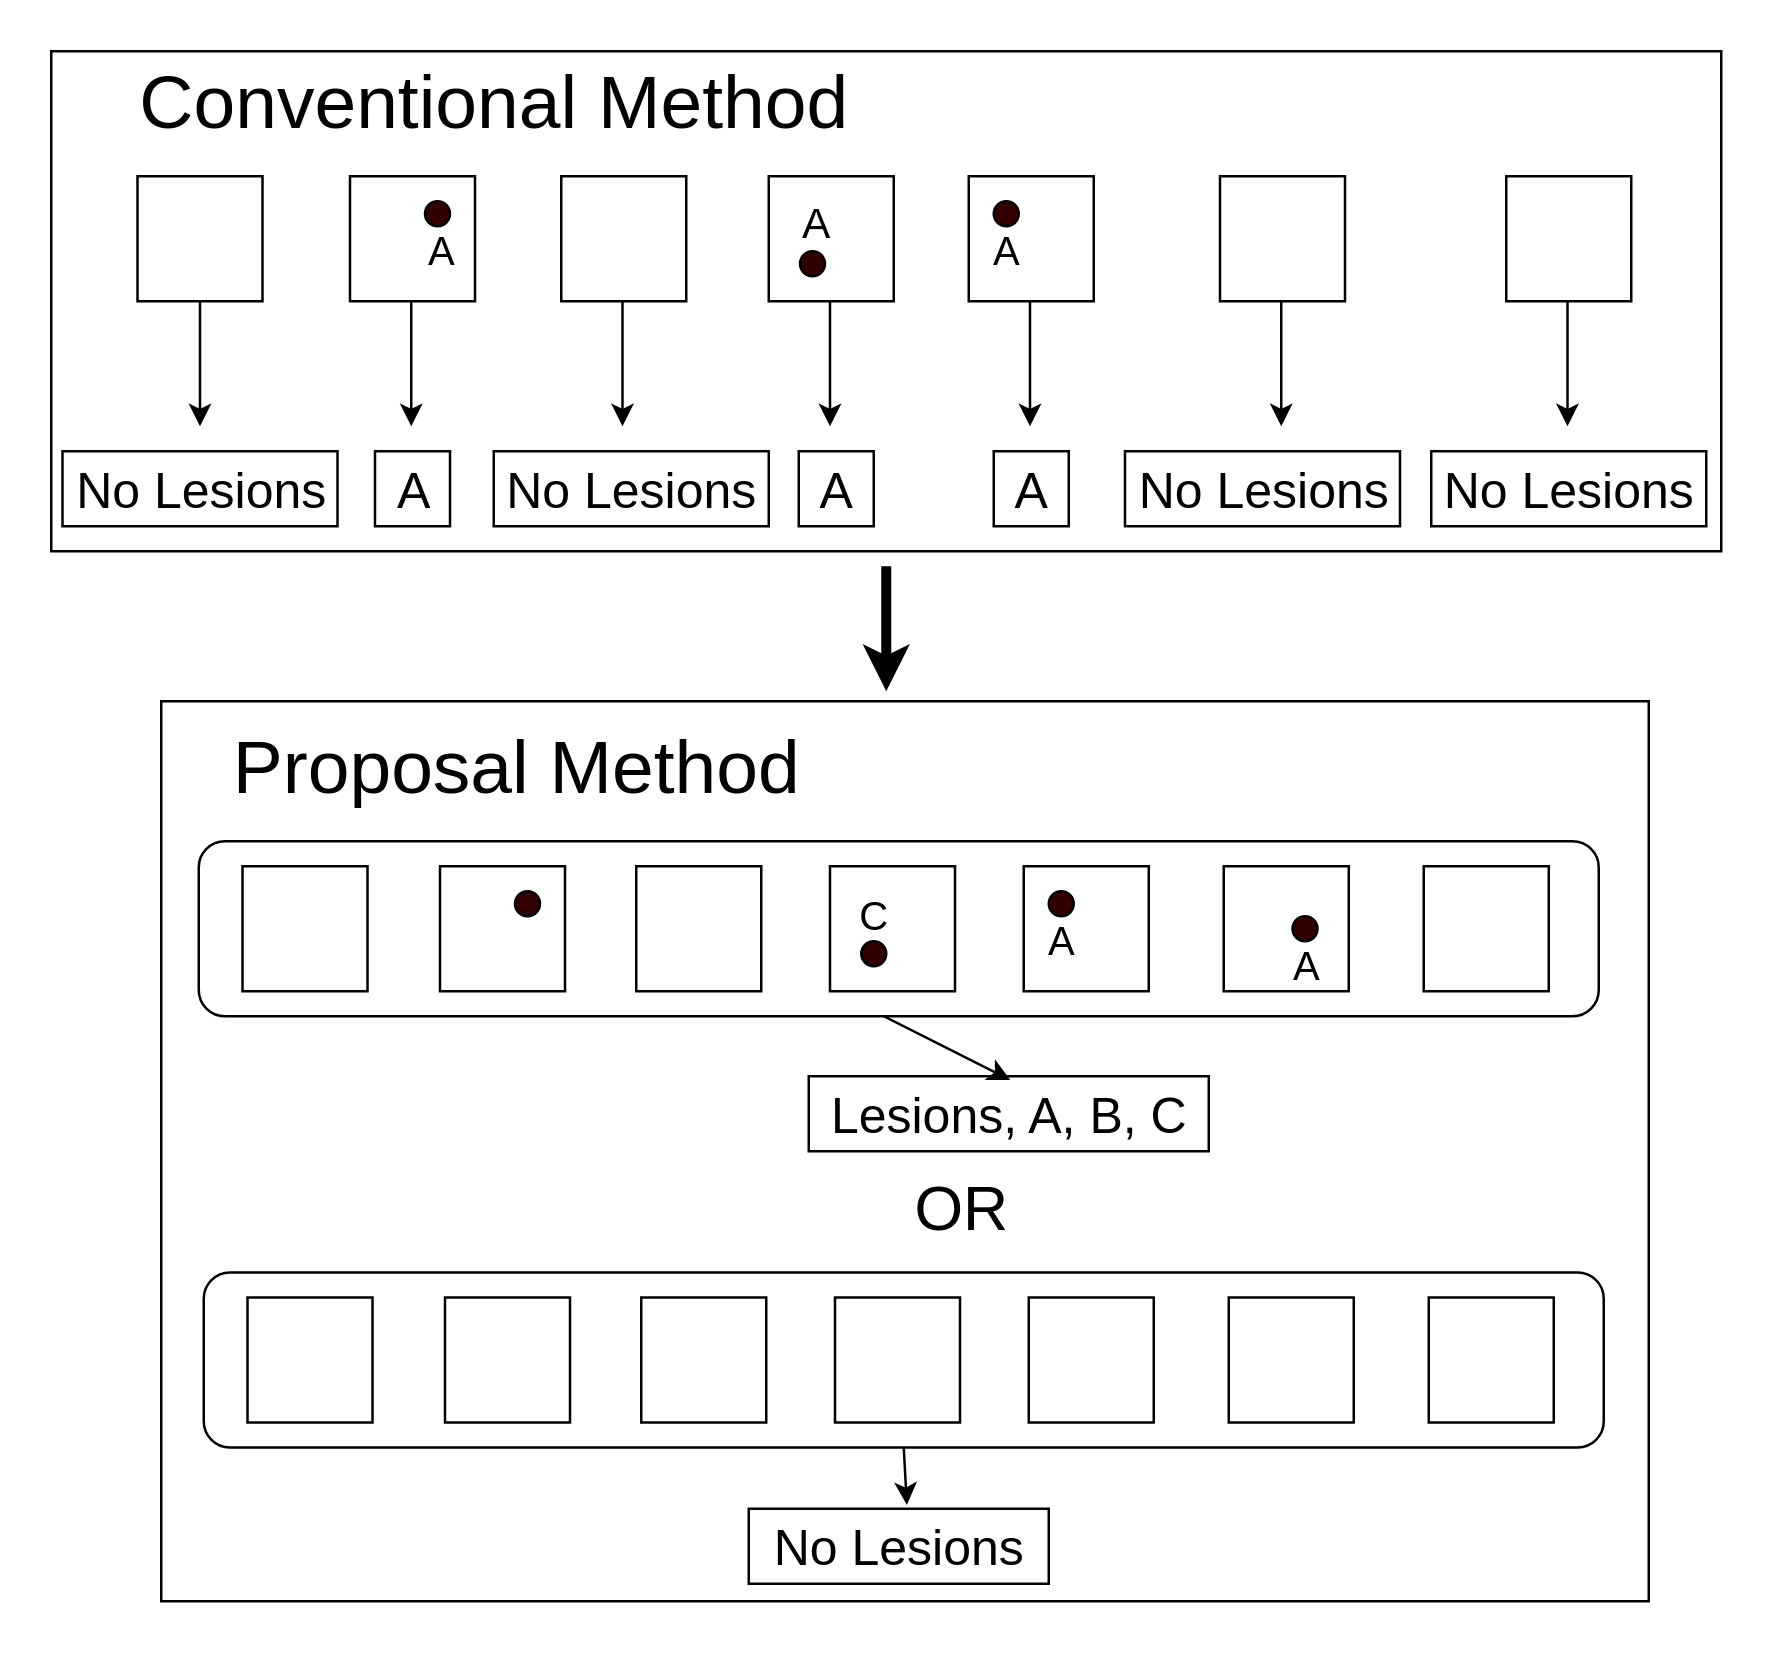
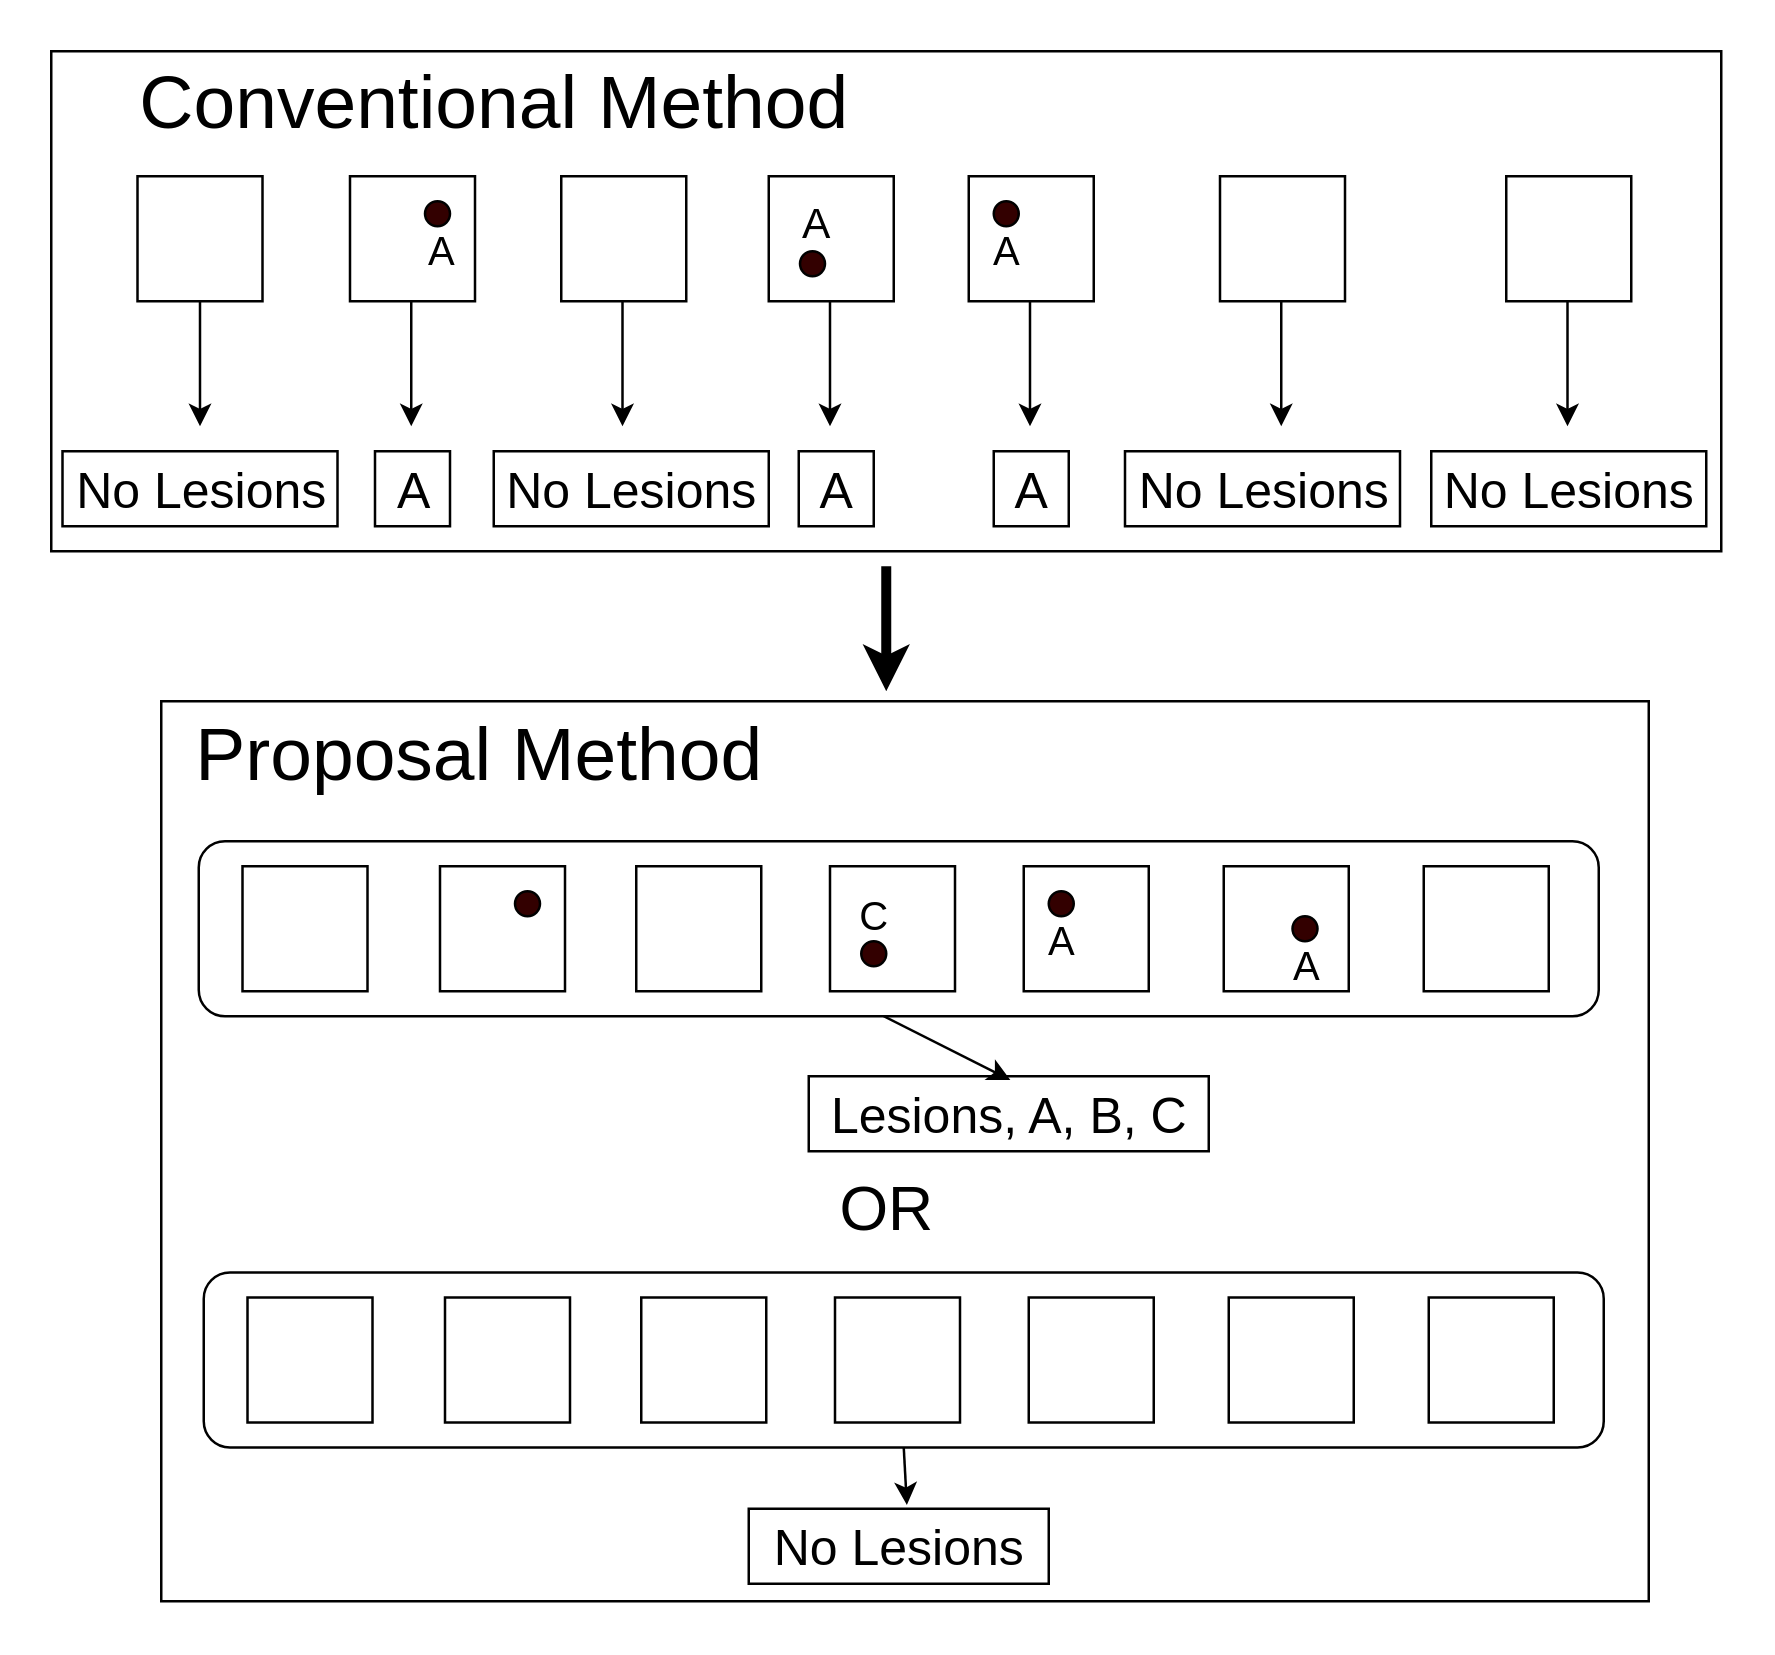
node "Proposal Method": moved (515, 766) -> (478, 754)
node "OR": moved (961, 1206) -> (886, 1206)
